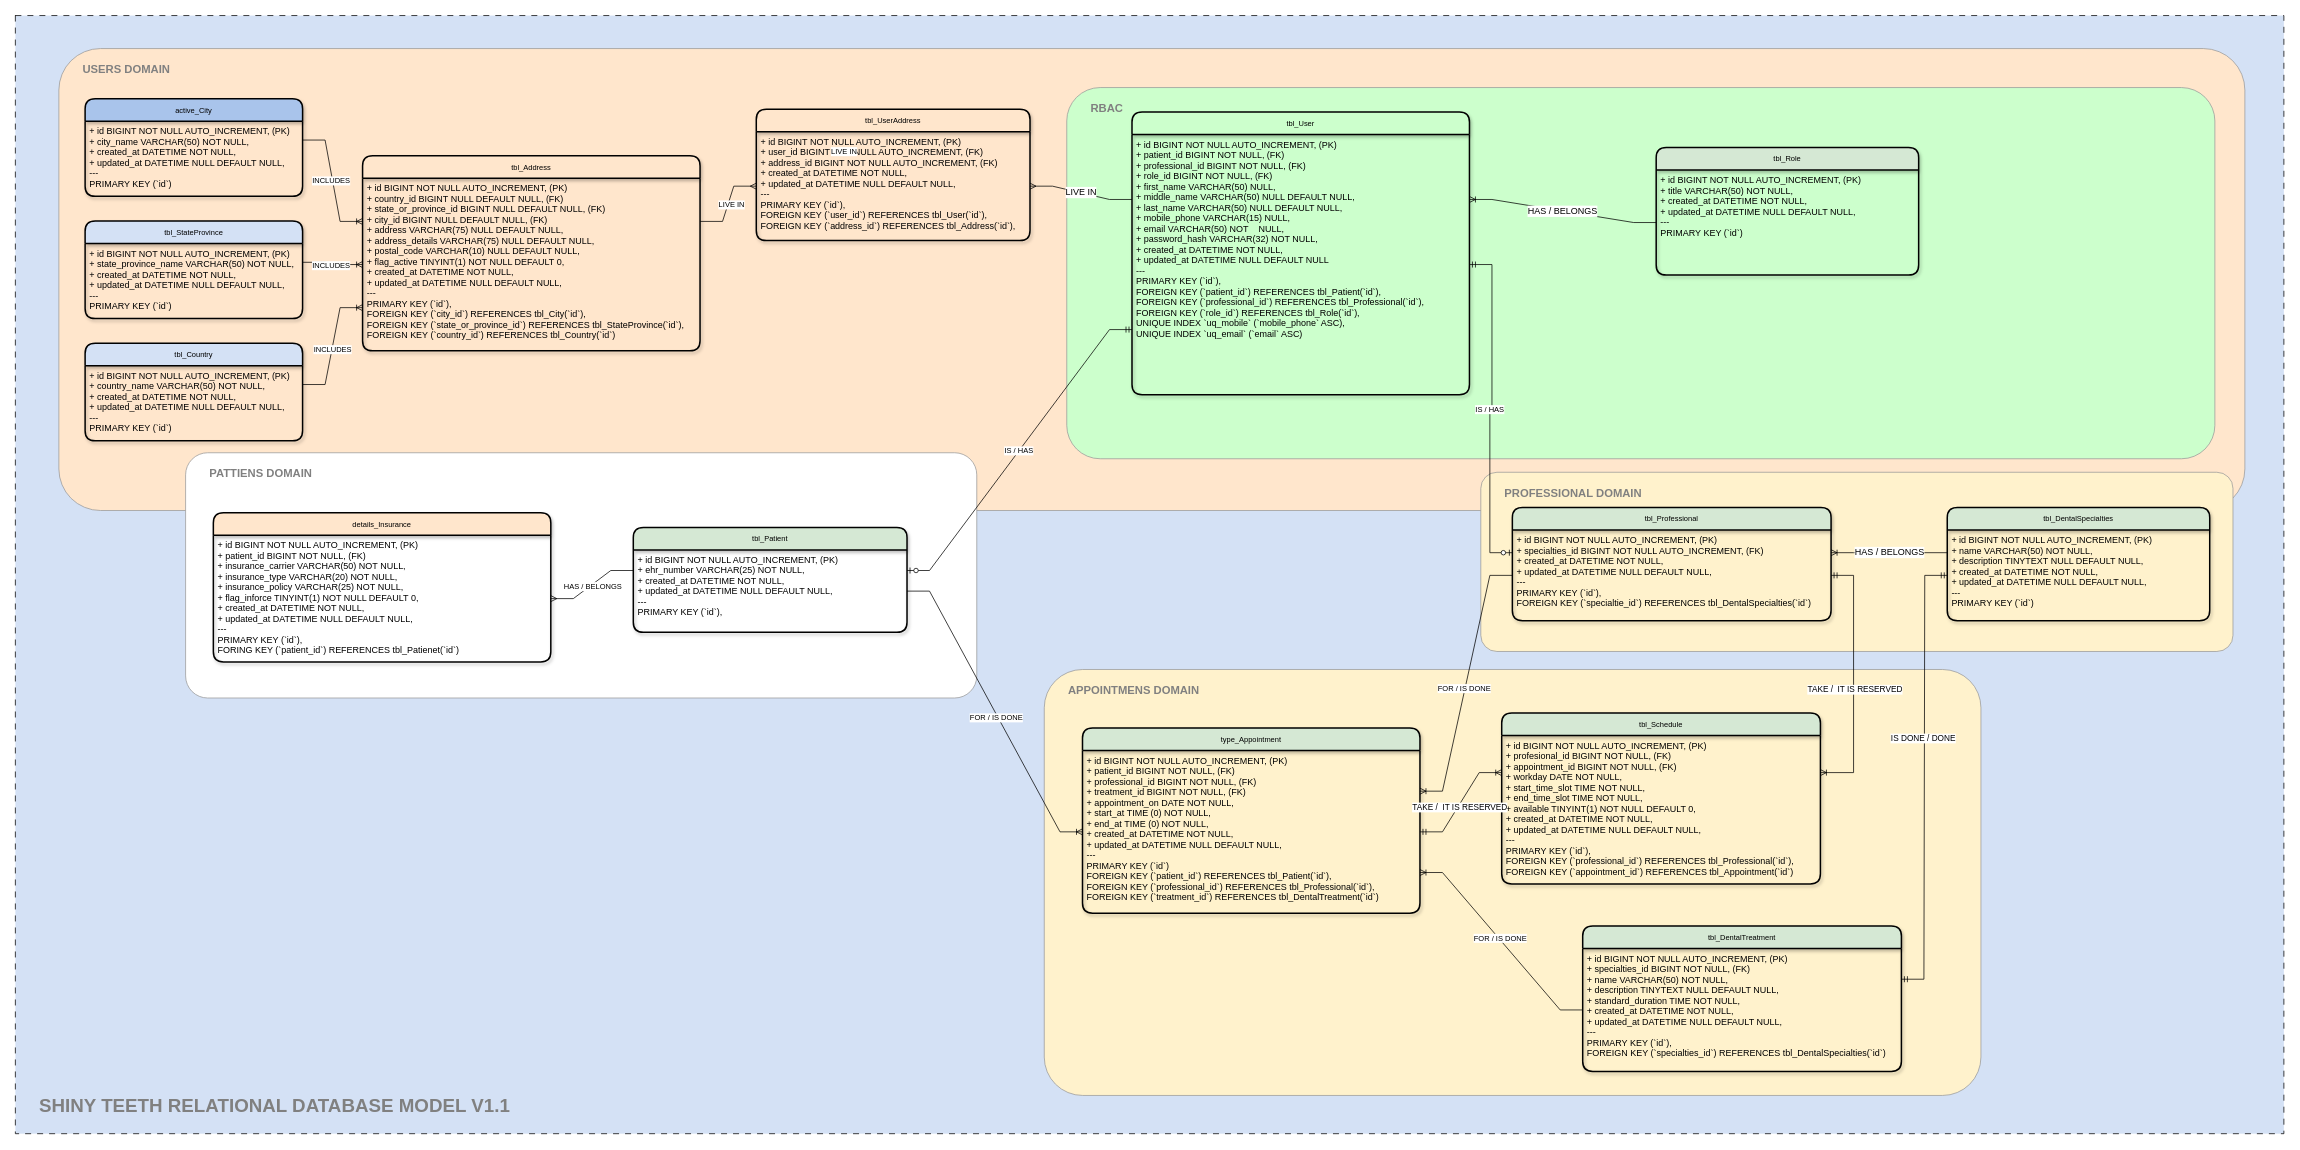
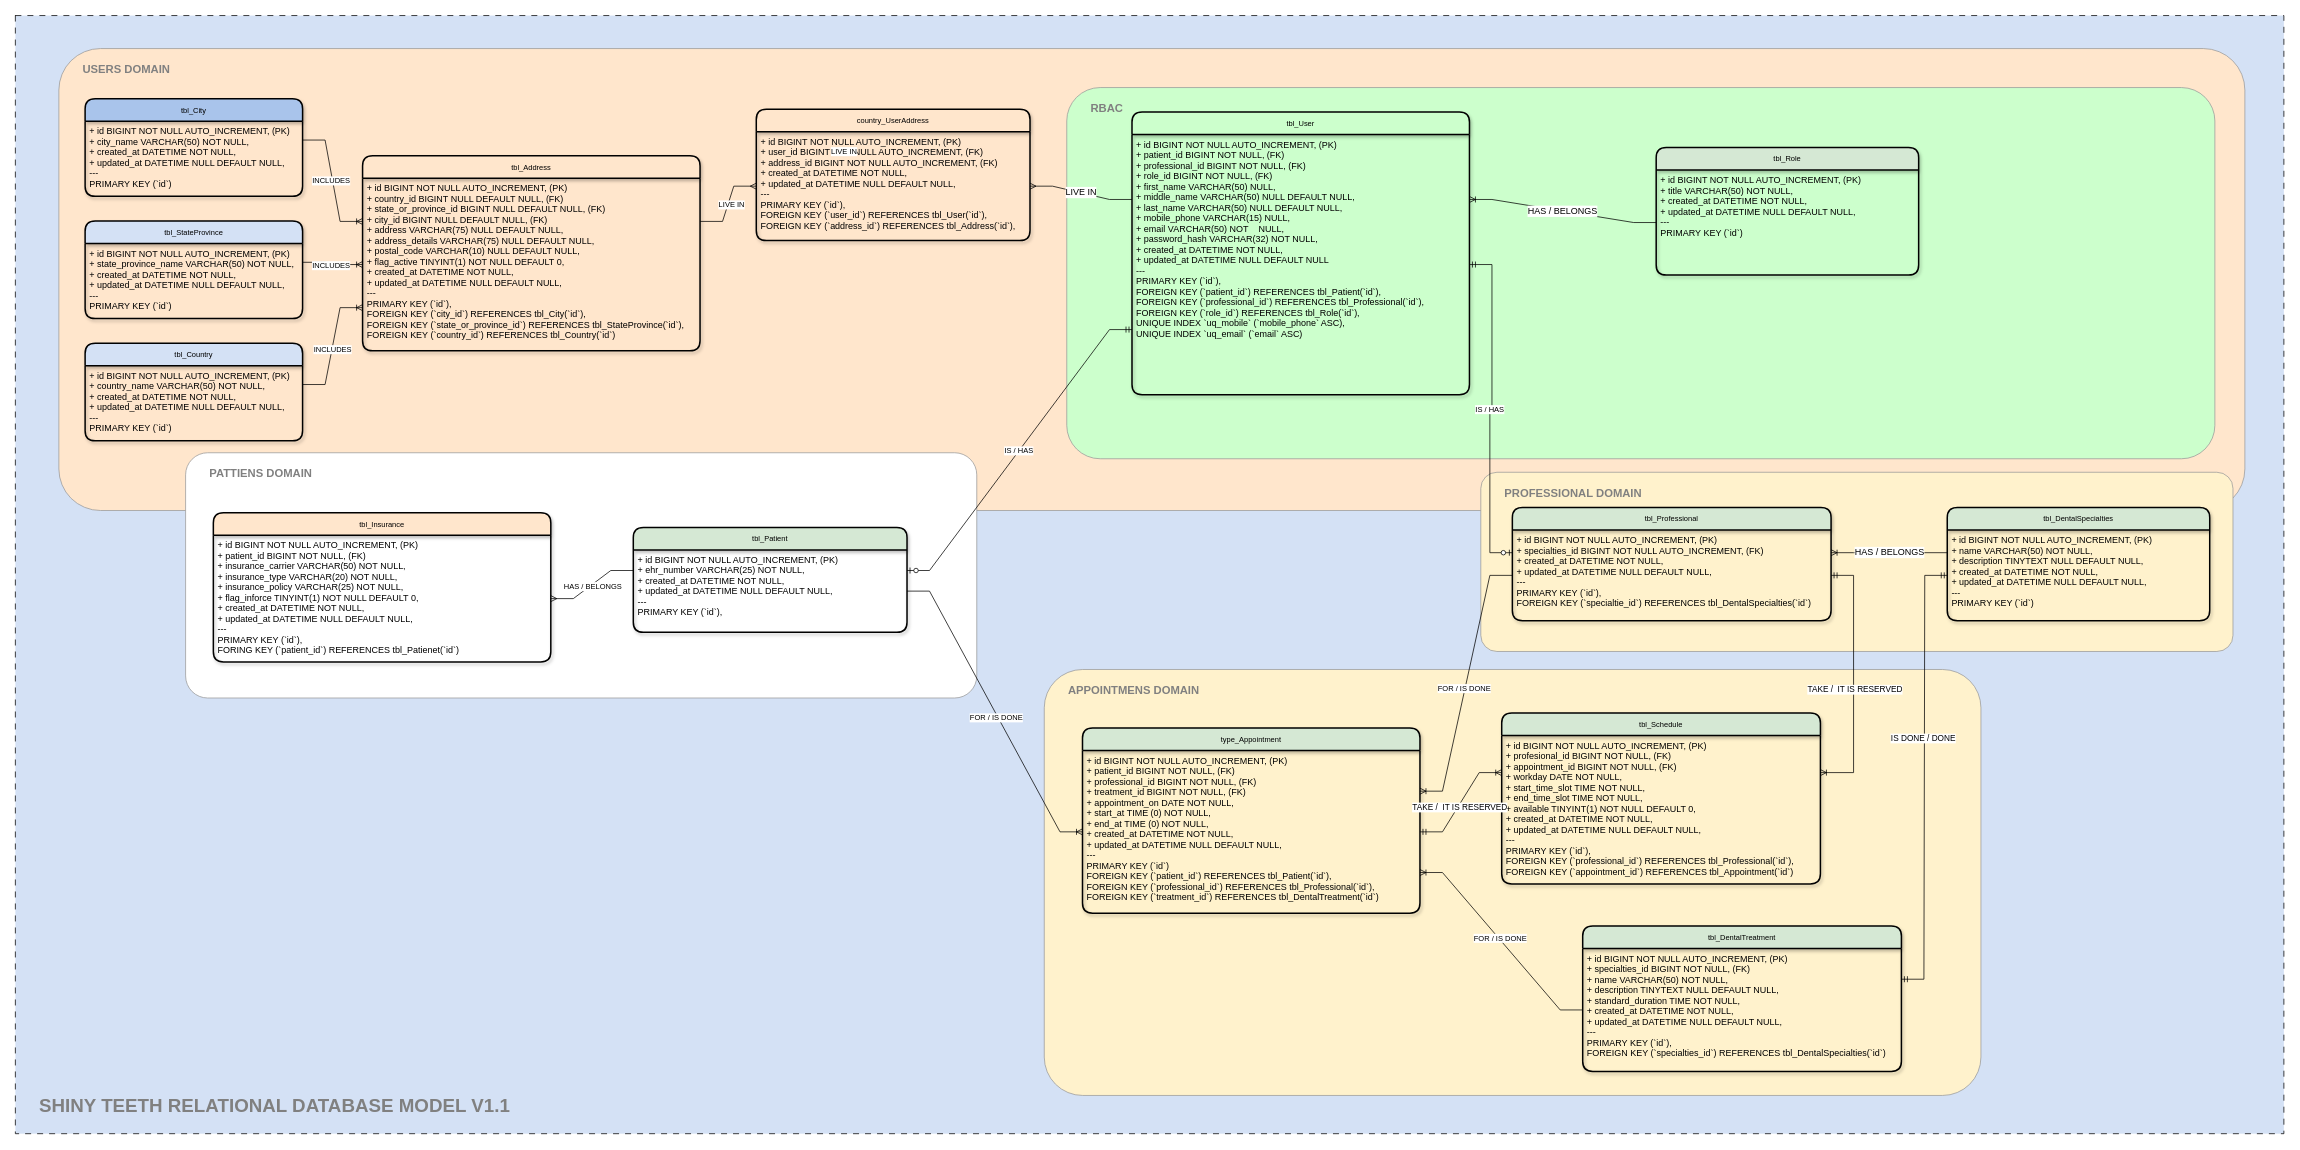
node "active_City": label "active_City" -> "tbl_City"
node "tbl_UserAddress": label "tbl_UserAddress" -> "country_UserAddress"
node "details_Insurance": label "details_Insurance" -> "tbl_Insurance"
